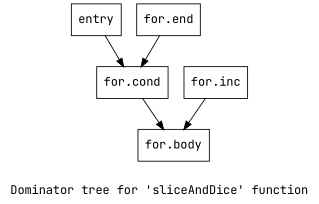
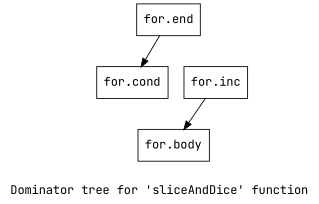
node "entry": removed
edge "for.cond" -> "for.body": removed
